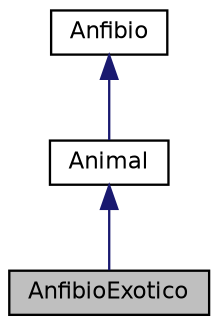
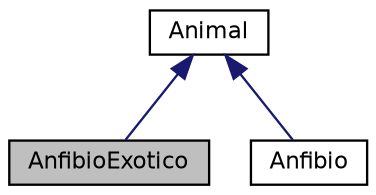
edge "Animal" -> "Anfibio": reversed
